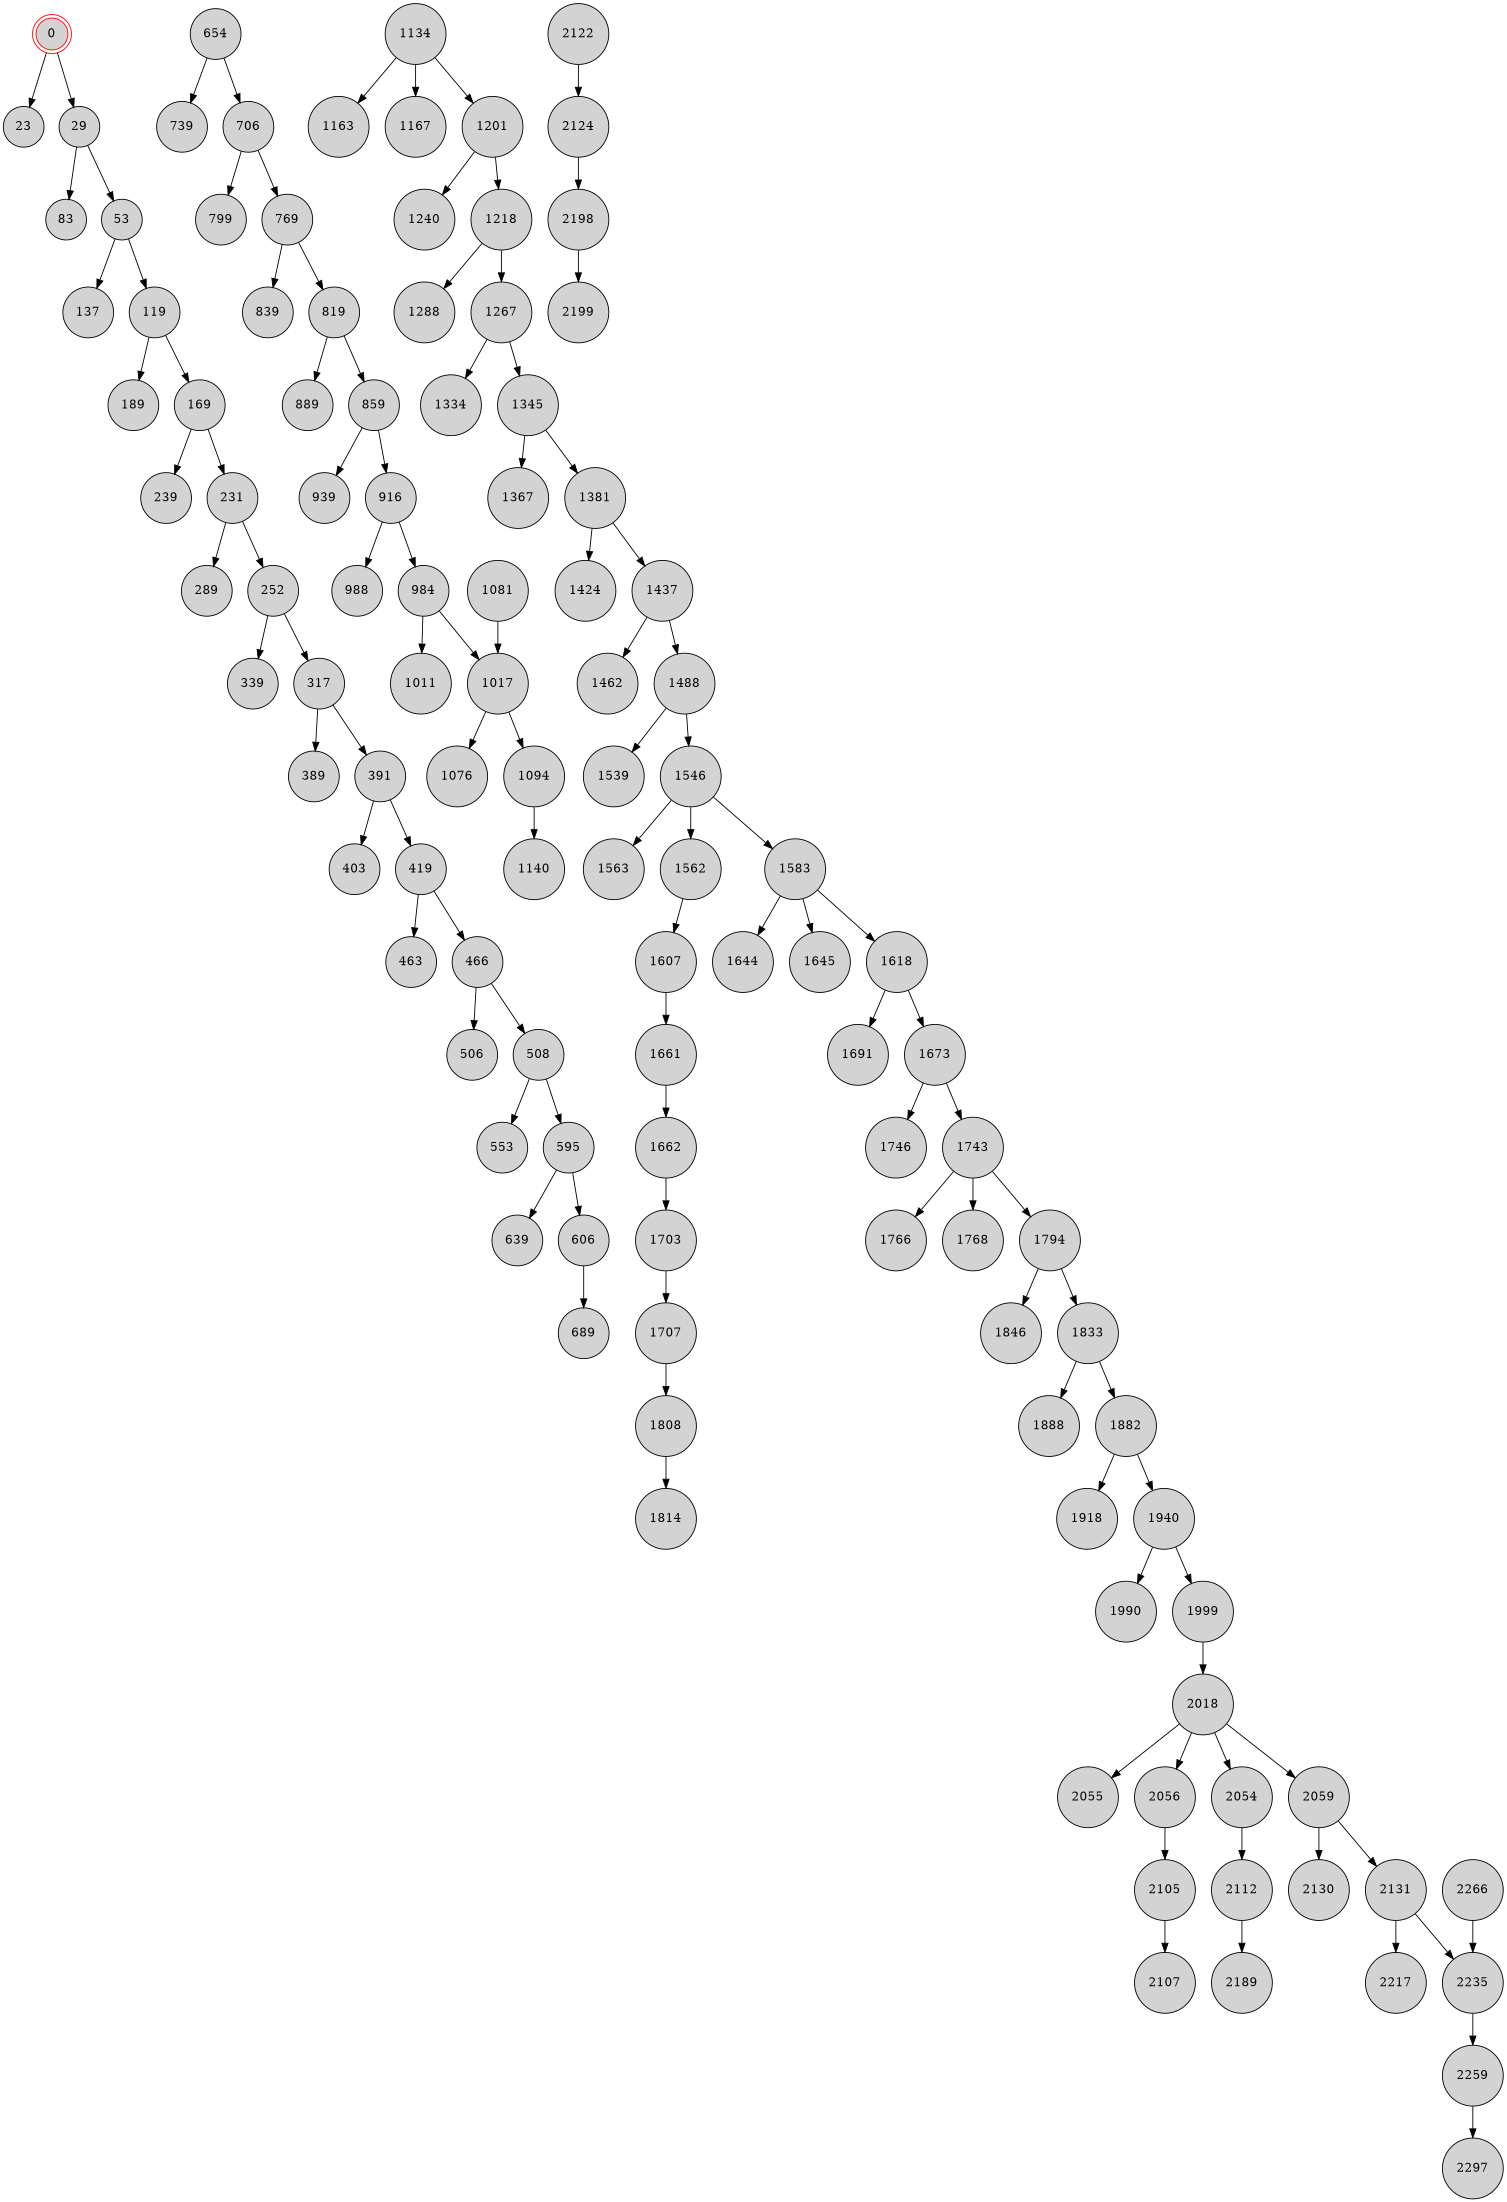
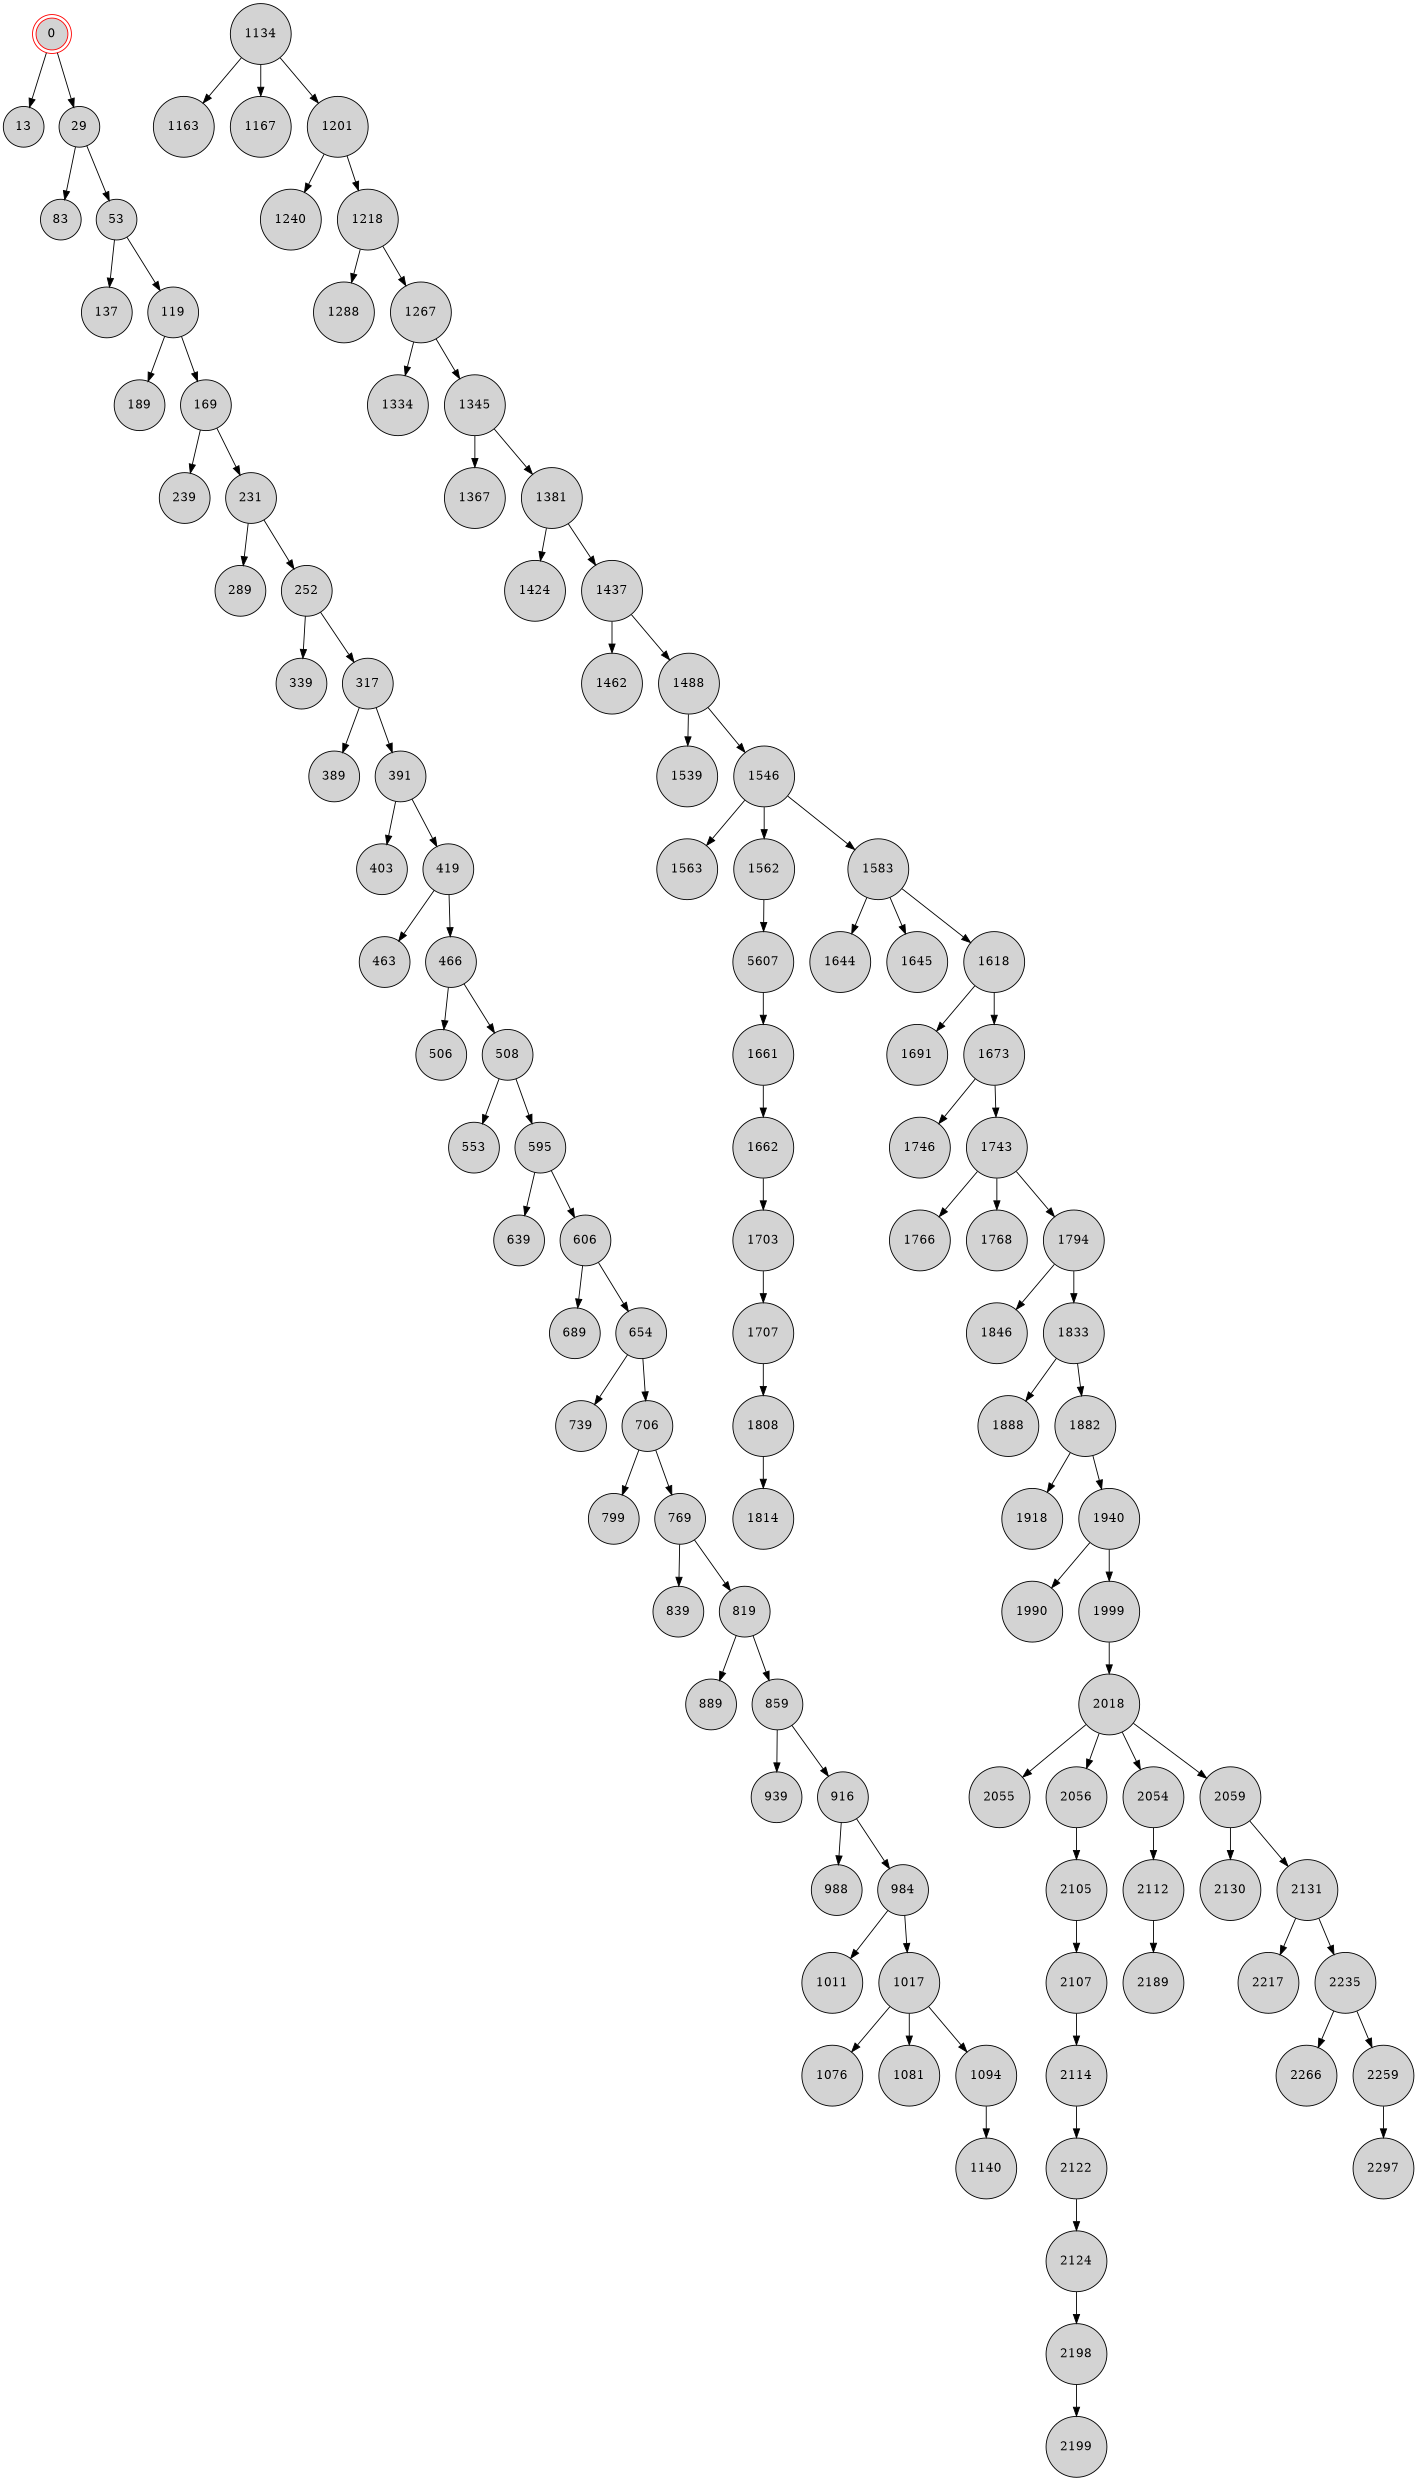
node "23": label "23" -> "13"
edge "1081" -> "1017": reversed
node "1607": label "1607" -> "5607"
edge "606" -> "654": added
edge "2266" -> "2235": reversed
node "2114": added
